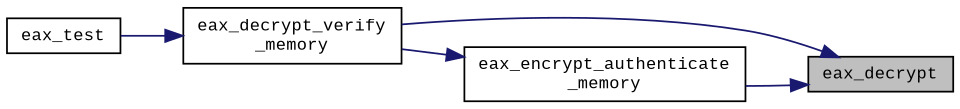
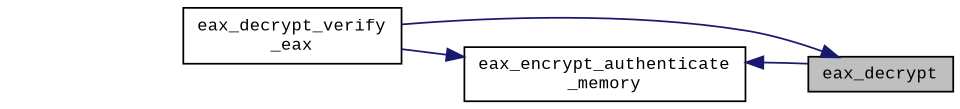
node "eax_test": removed
node "eax_decrypt_verify _memory": label "eax_decrypt_verify _memory" -> "eax_decrypt_verify _eax"
edge "eax_encrypt_authenticate _memory" -> "eax_decrypt": reversed
